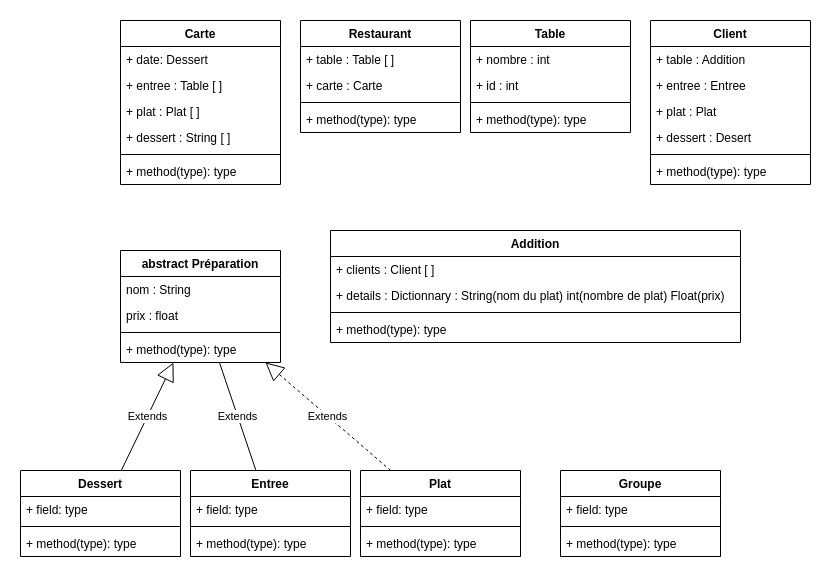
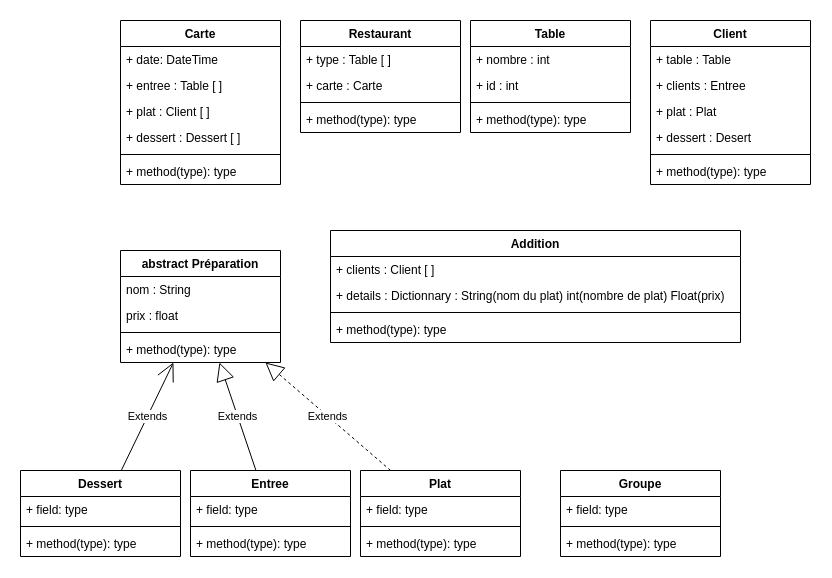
node "+ date: Dessert": label "+ date: Dessert" -> "+ date: DateTime"
node "+ table : Table [ ]": label "+ table : Table [ ]" -> "+ type : Table [ ]"
node "+ table : Addition": label "+ table : Addition" -> "+ table : Table"
node "+ entree : Entree": label "+ entree : Entree" -> "+ clients : Entree"
node "+ plat : Plat [ ]": label "+ plat : Plat [ ]" -> "+ plat : Client [ ]"
node "+ dessert : String [ ]": label "+ dessert : String [ ]" -> "+ dessert : Dessert [ ]"
edge "abstract Préparation" -- "Entree": arrowhead none -> block
edge "Dessert" -> "abstract Préparation": arrowhead block -> open
